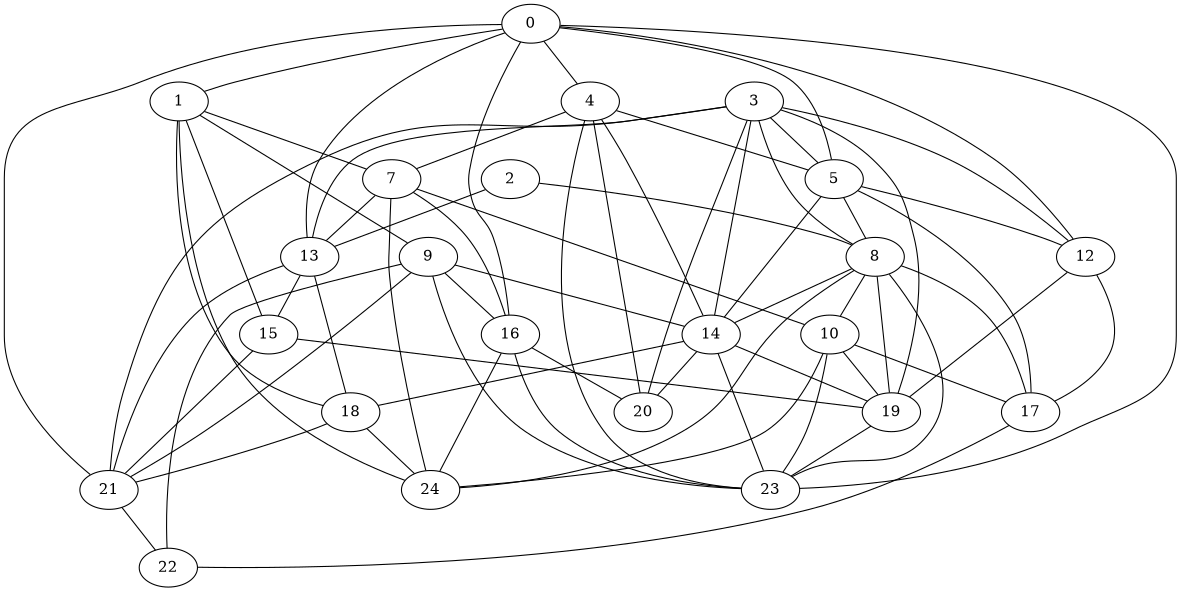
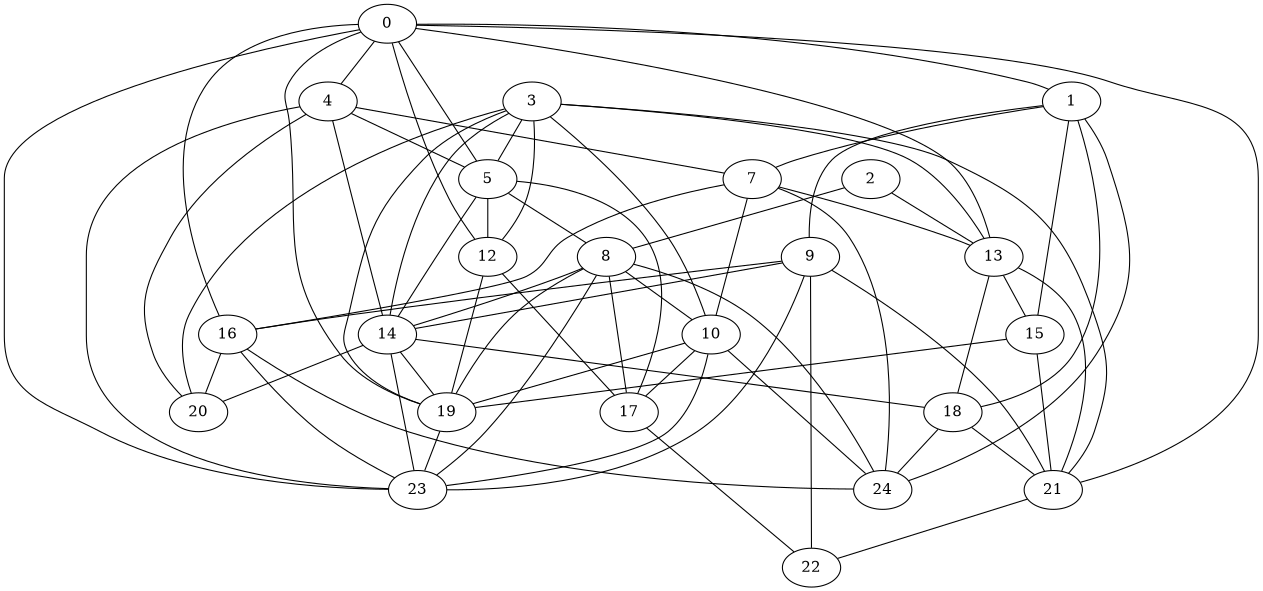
edge "3" -- "8": now "3" -- "10"
edge "0" -- "19": added
